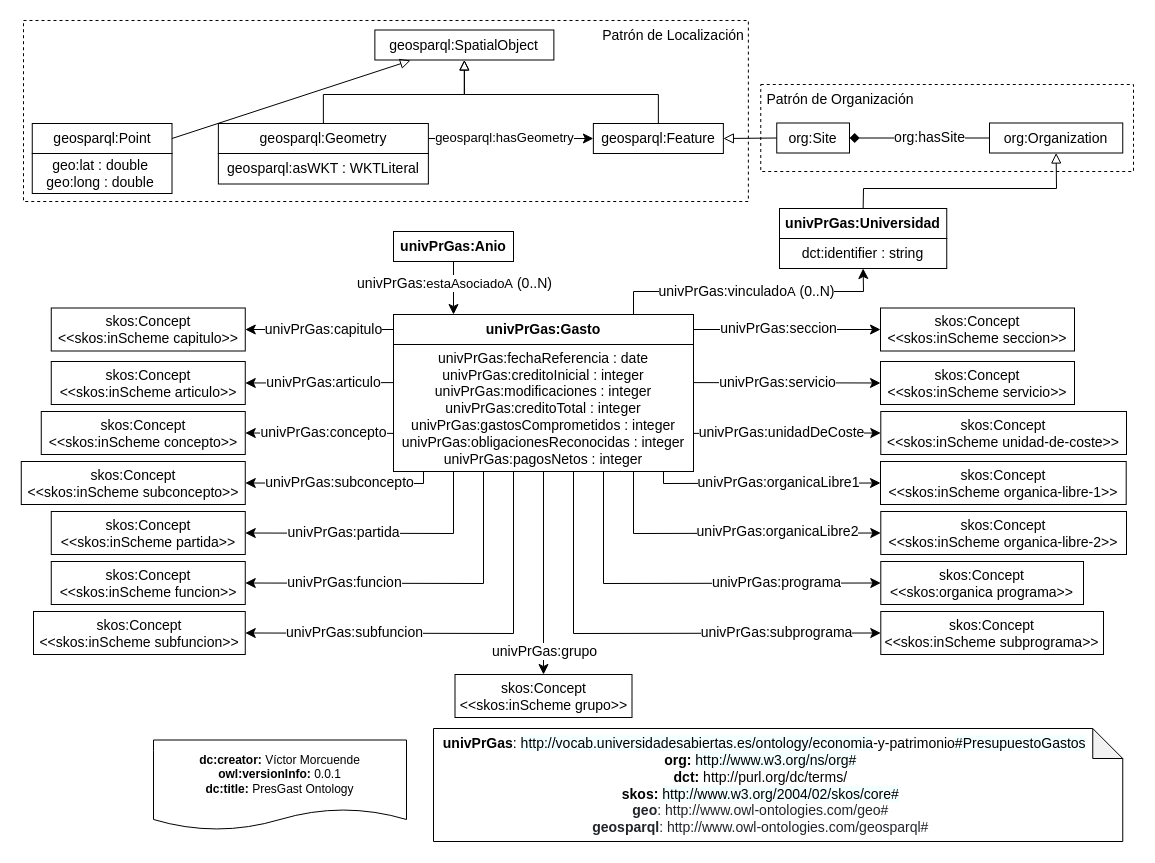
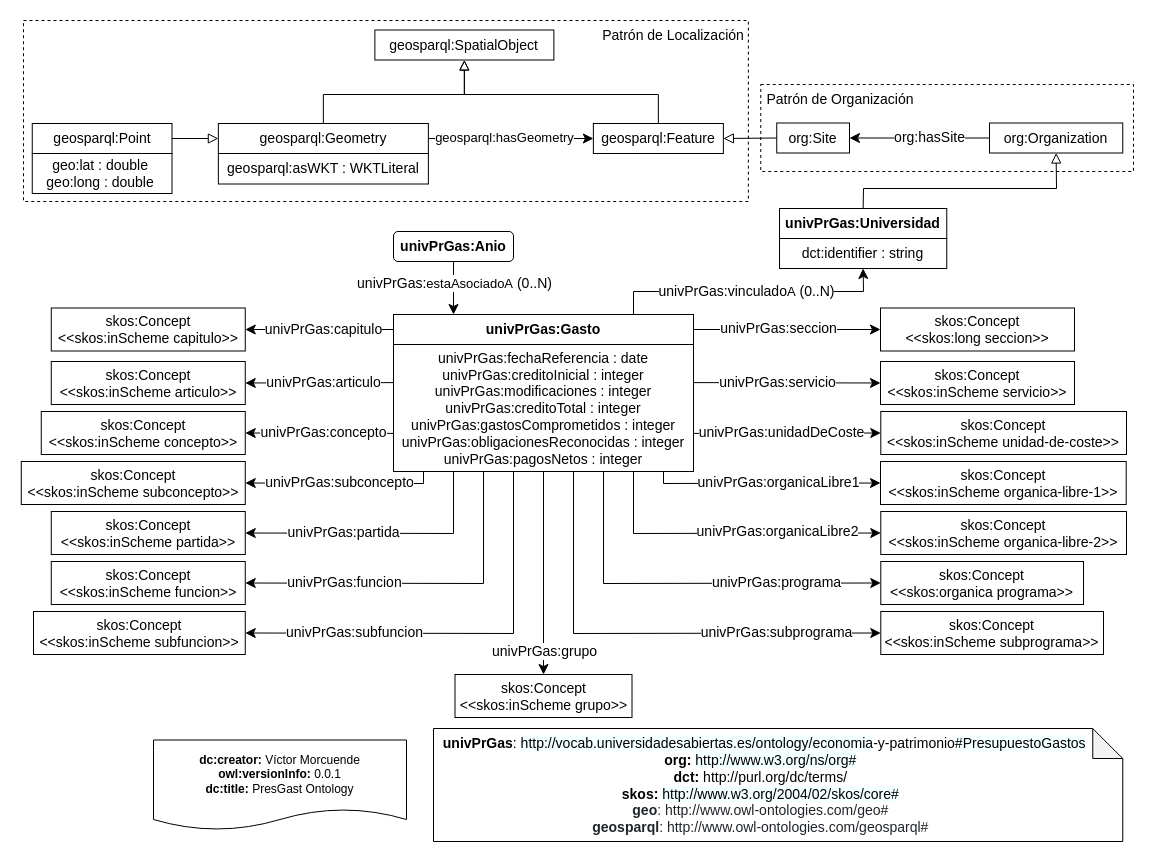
edge "geosparql:Point" -> "geosparql:SpatialObject": now "geosparql:Point" -> "geosparql:Geometry"
edge "org:Organization" -> "org:Site": arrowhead diamond -> classic
node "univPrGas:Anio": shape rectangle -> rounded rectangle
node "skos:Concept <<skos:inScheme seccion>>": label "skos:Concept <<skos:inScheme seccion>>" -> "skos:Concept <<skos:long seccion>>"
